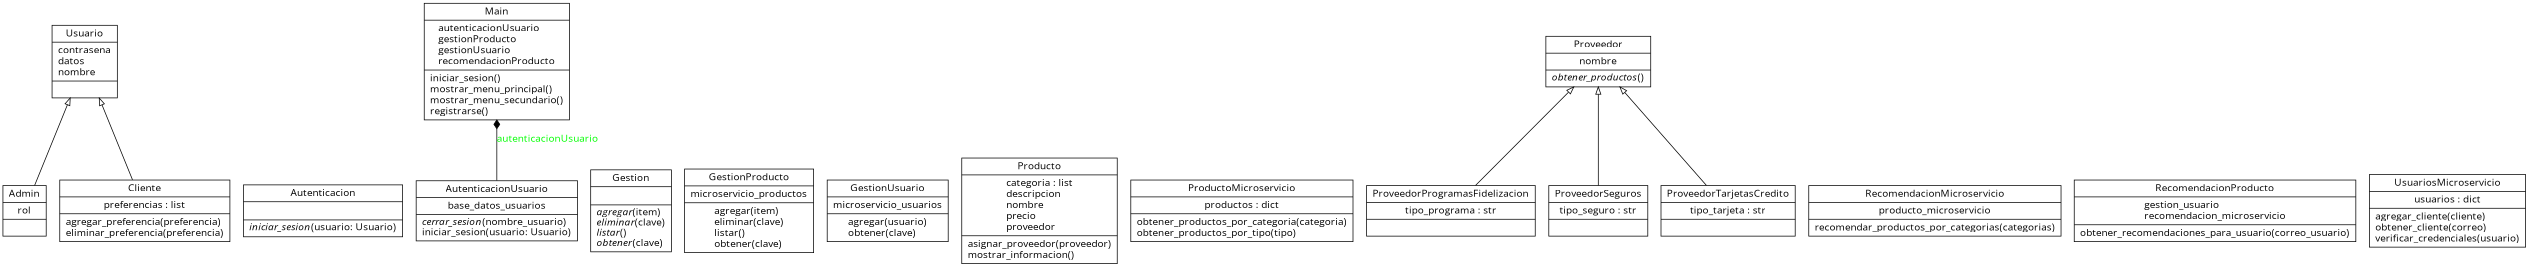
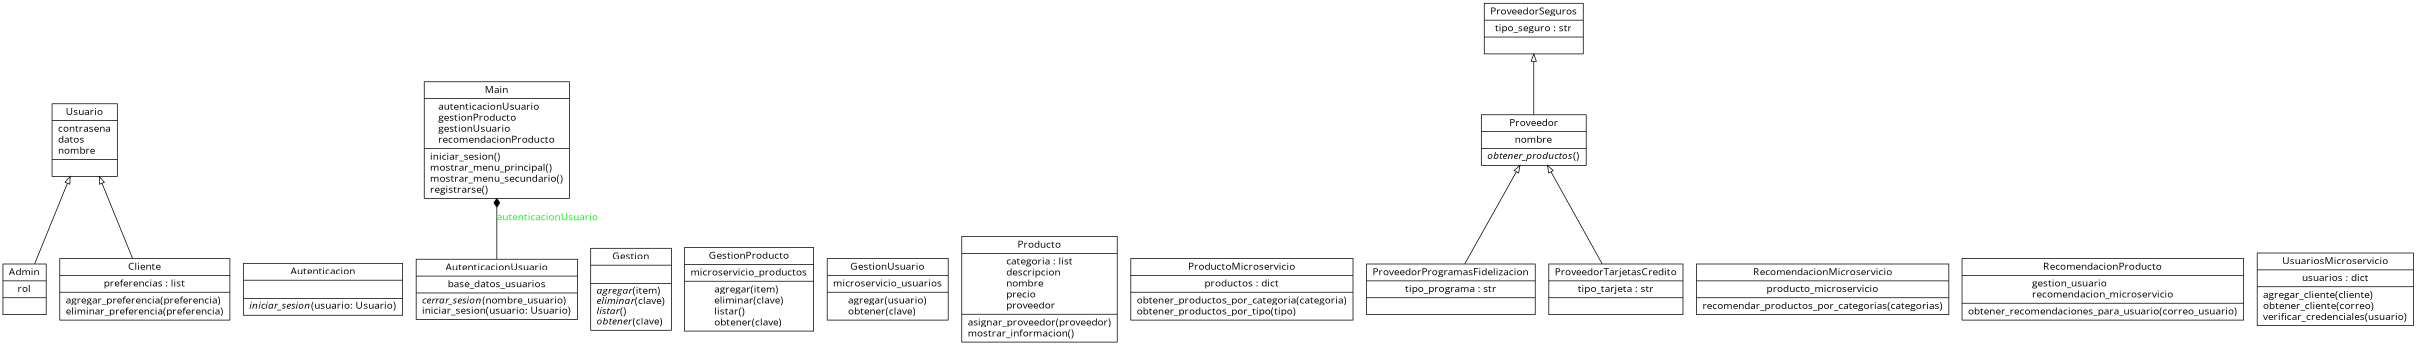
edge "ProveedorSeguros" -> "Proveedor": reversed
